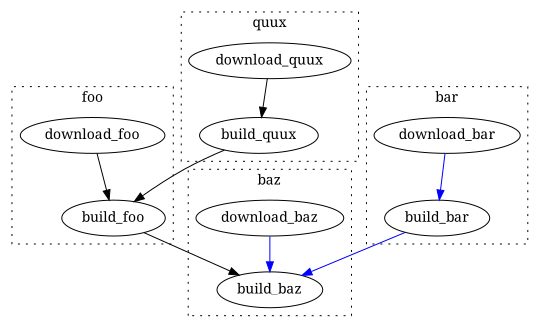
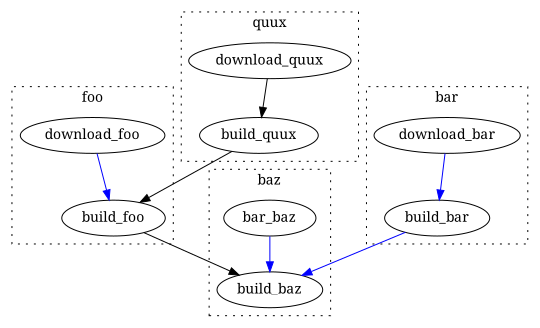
edge "download_foo" -> "build_foo": color black -> blue
node "download_baz": label "download_baz" -> "bar_baz"
